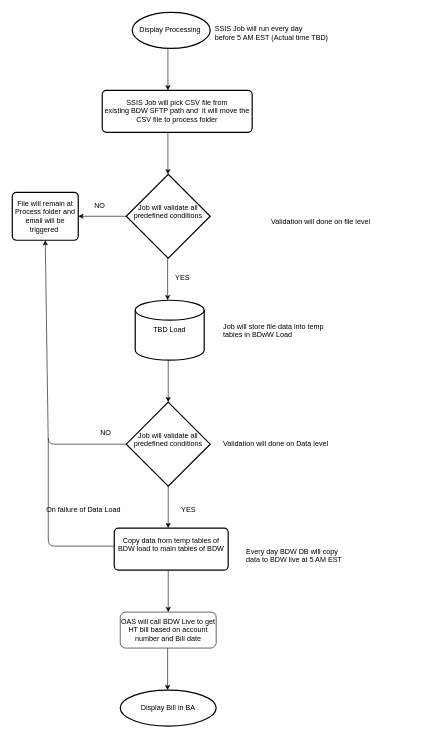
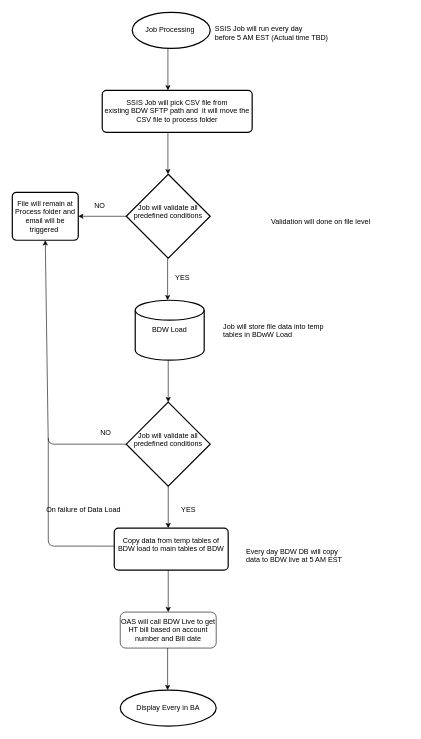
node "Display Processing": label "Display Processing" -> "Job Processing"
node "TBD Load": label "TBD Load" -> "BDW Load"
node "Validation will done on Data level": removed
node "Display Bill in BA": label "Display Bill in BA" -> "Display Every in BA"
